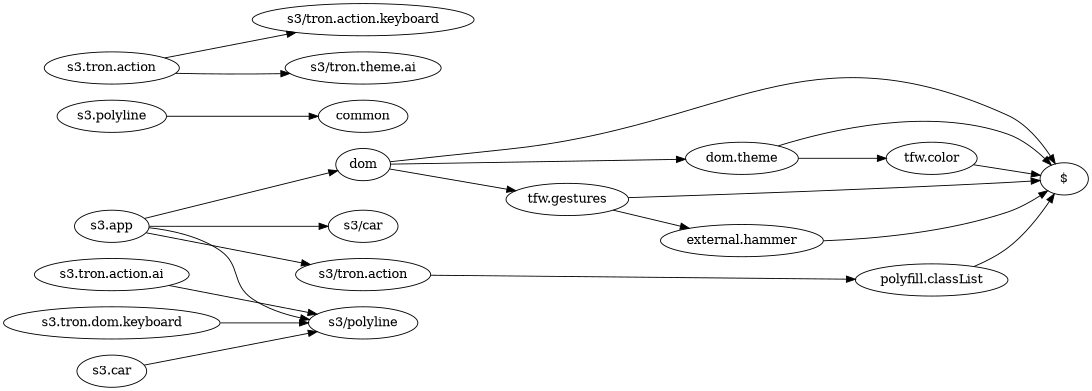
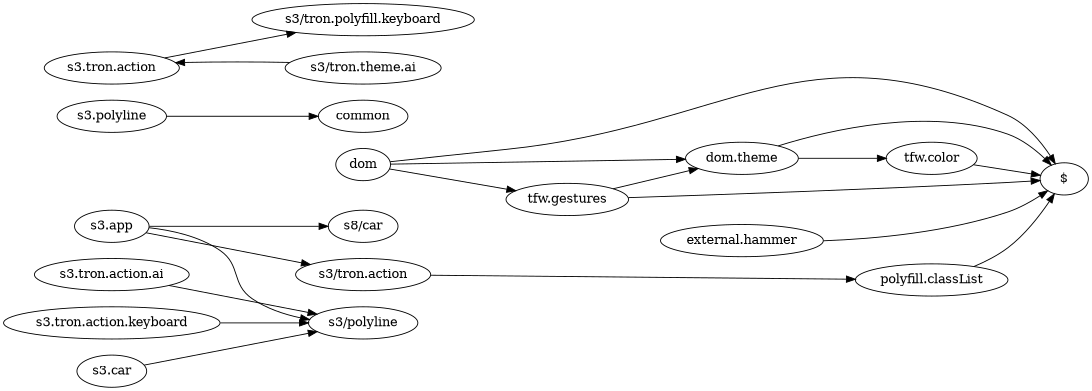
node "s3/tron.action.keyboard": label "s3/tron.action.keyboard" -> "s3/tron.polyfill.keyboard"
edge "s3.tron.action" -> "s3/tron.theme.ai": reversed
edge "s3.app" -> "dom": removed
edge "tfw.gestures" -> "external.hammer": now "tfw.gestures" -> "dom.theme"
node "s3/car": label "s3/car" -> "s8/car"
node "s3.tron.dom.keyboard": label "s3.tron.dom.keyboard" -> "s3.tron.action.keyboard"
